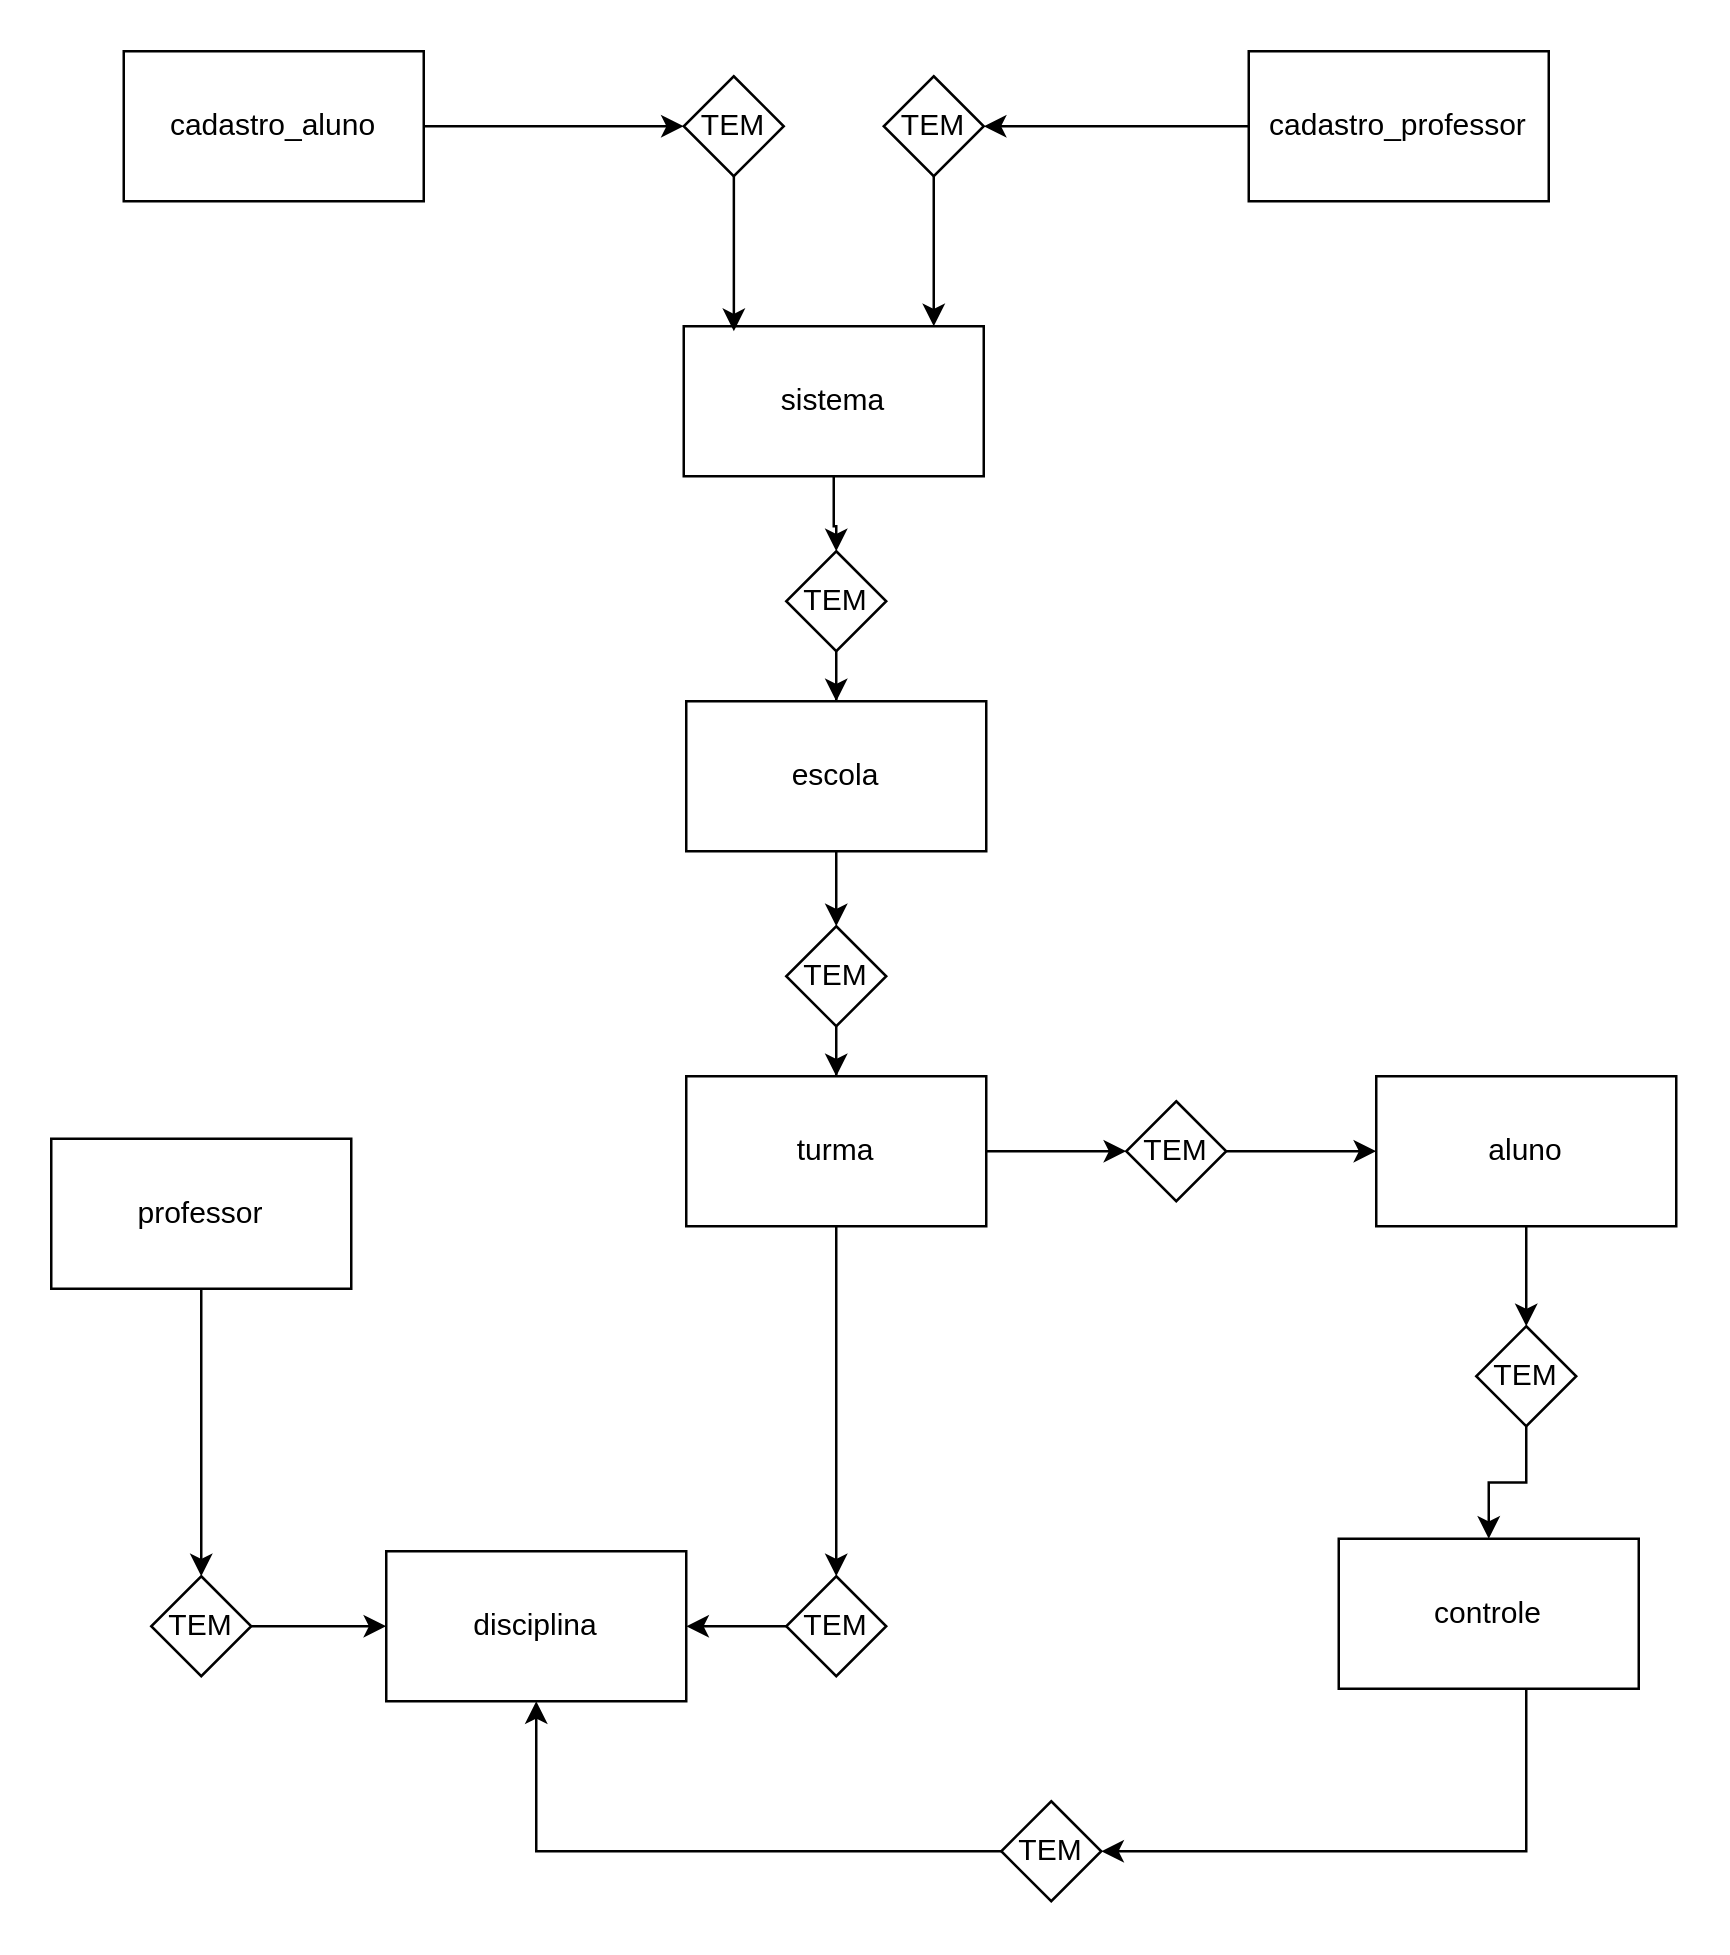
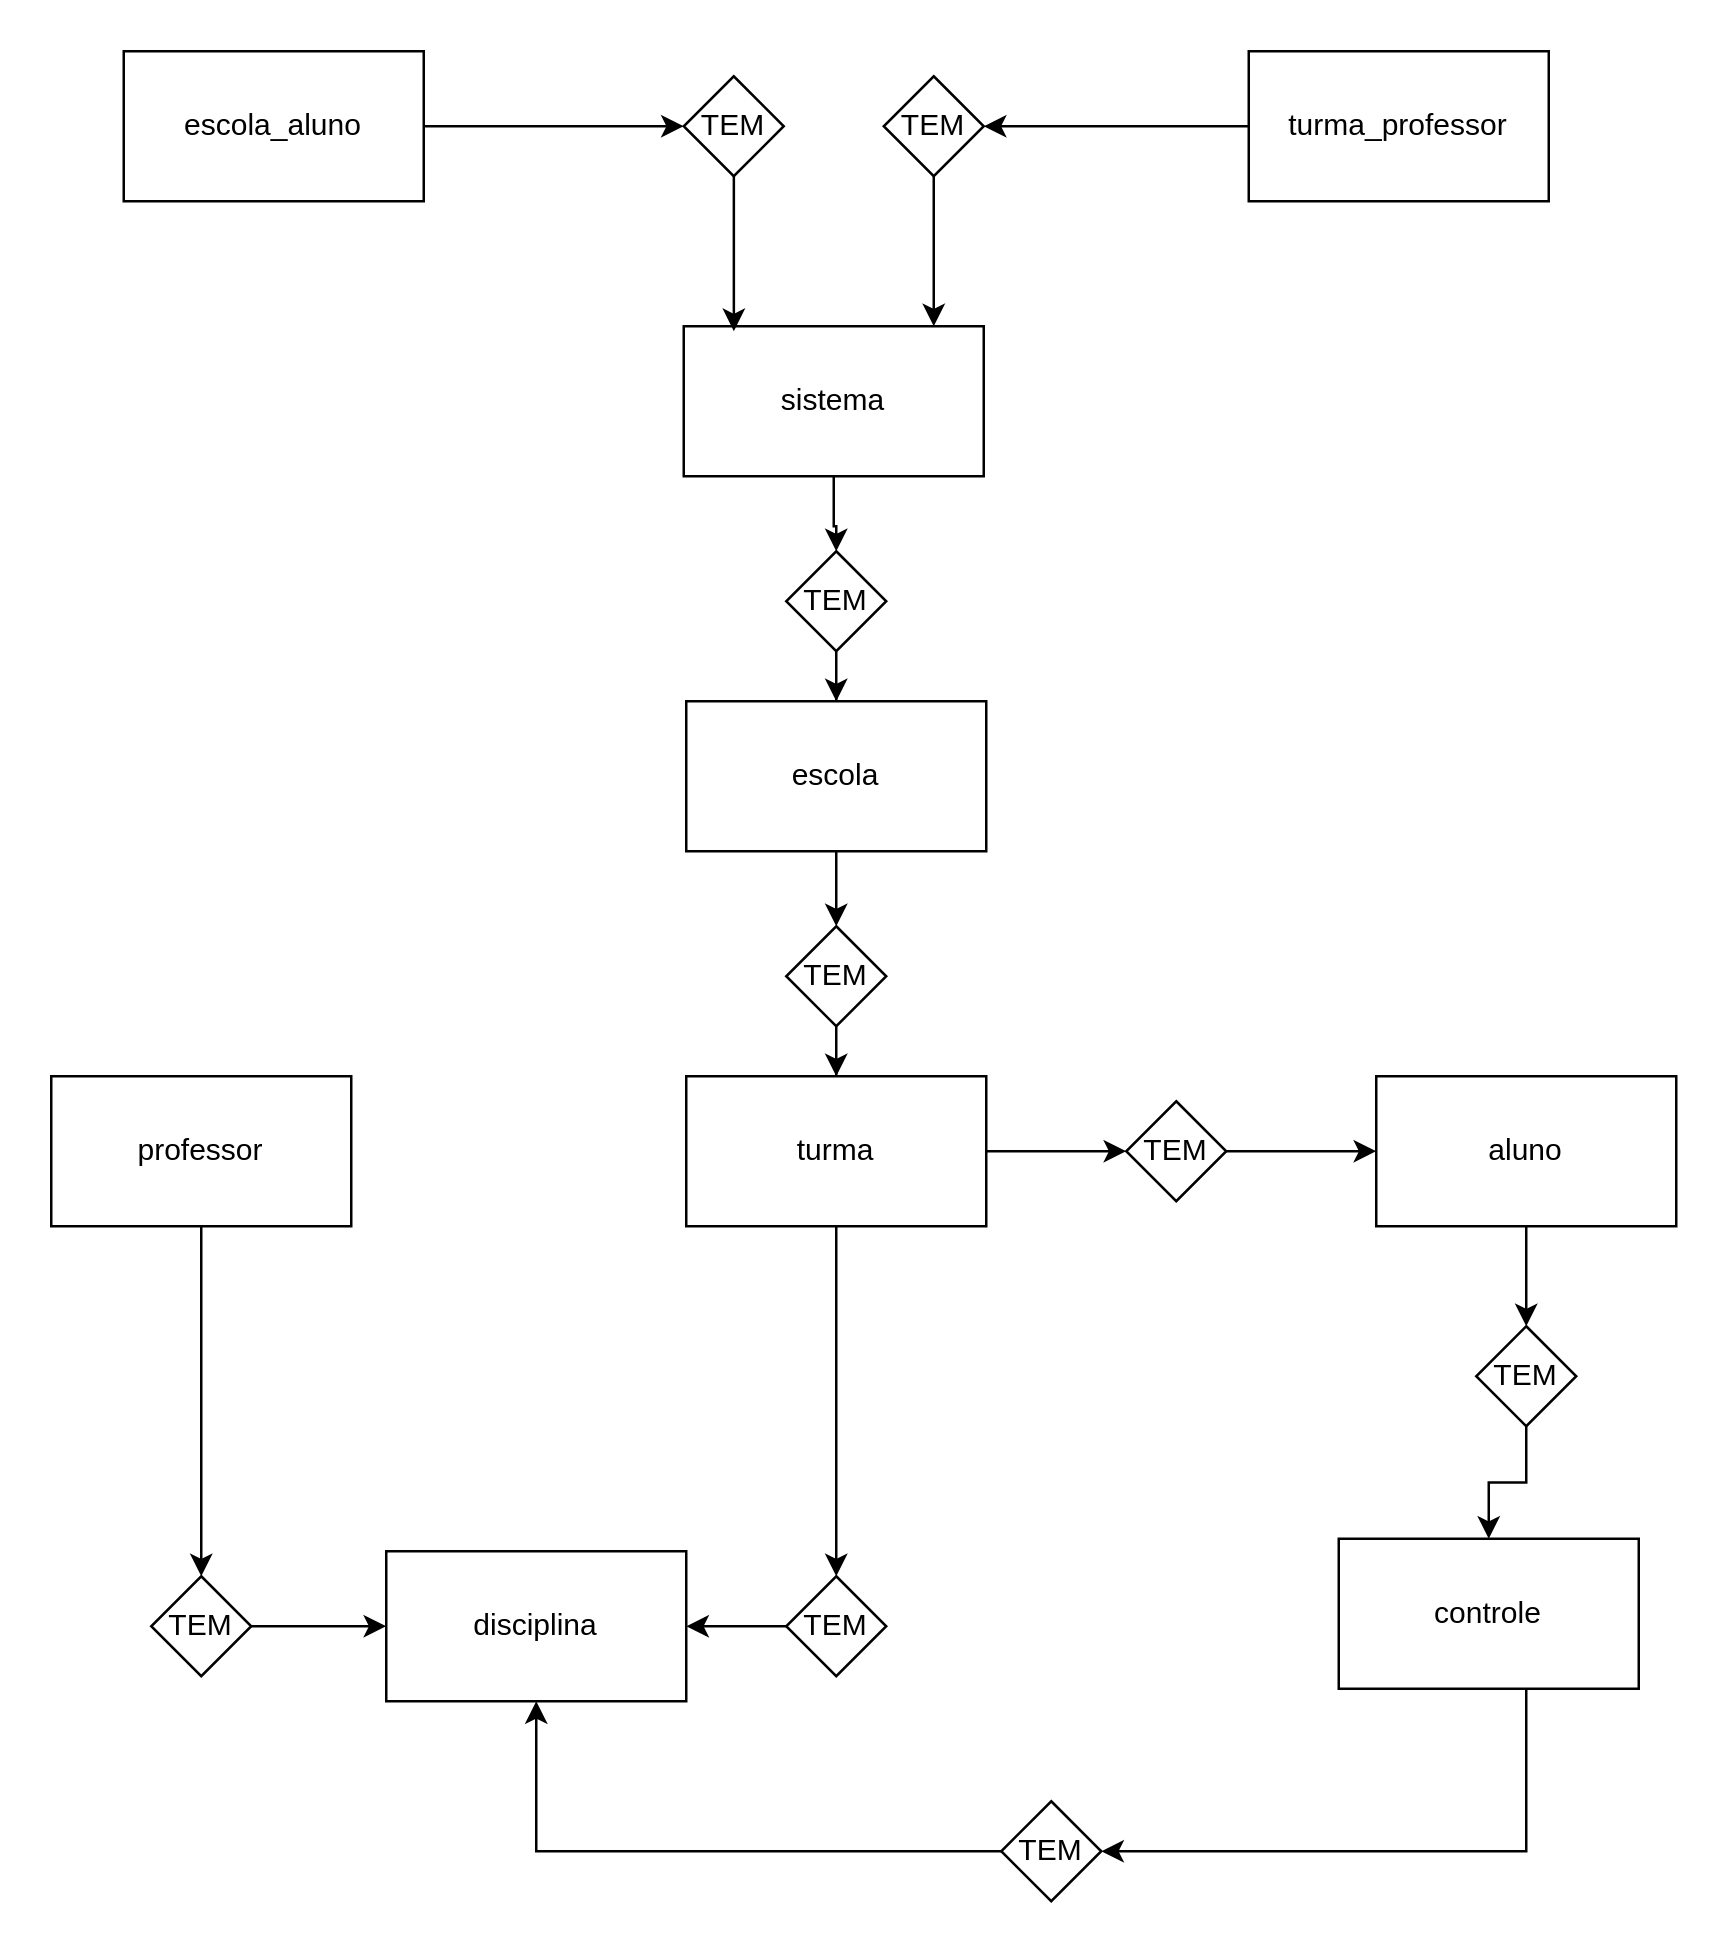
node "cadastro_aluno": label "cadastro_aluno" -> "escola_aluno"
node "cadastro_professor": label "cadastro_professor" -> "turma_professor"
node "professor": moved (201, 1214) -> (201, 1151)
